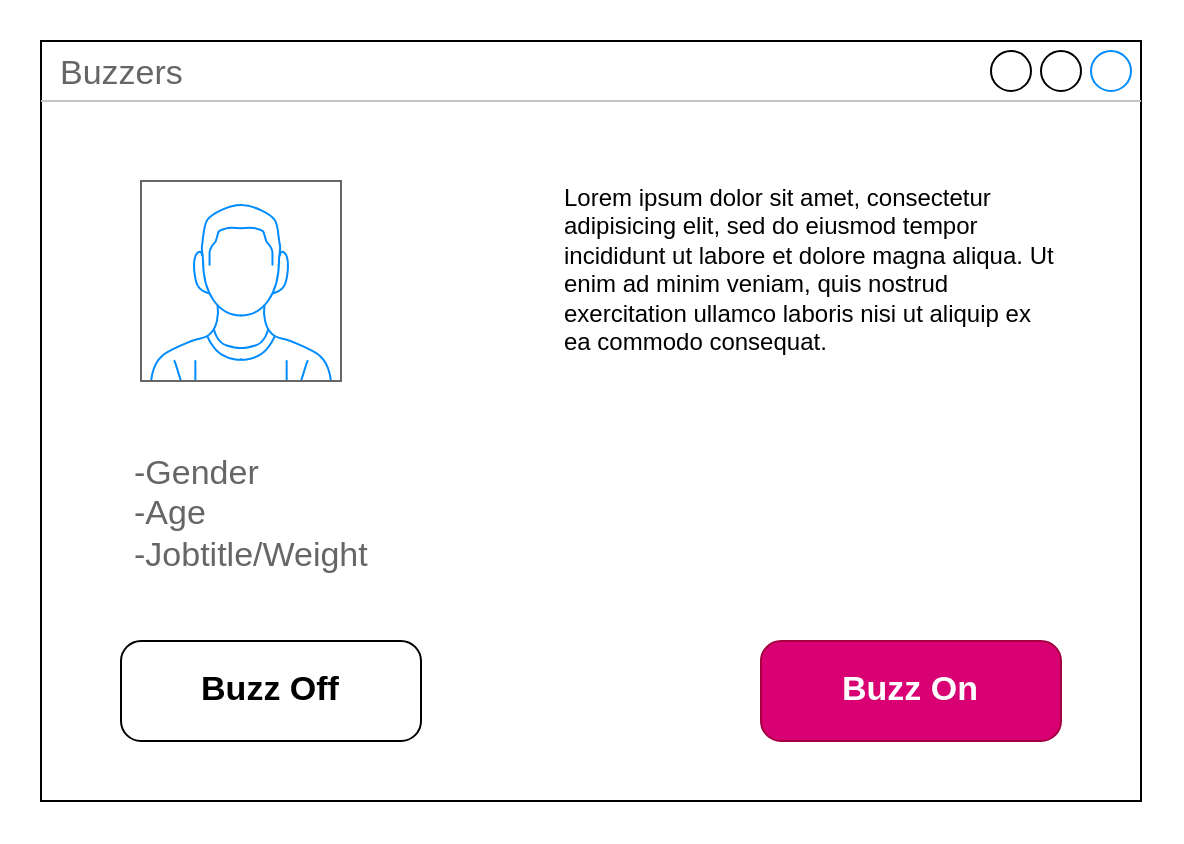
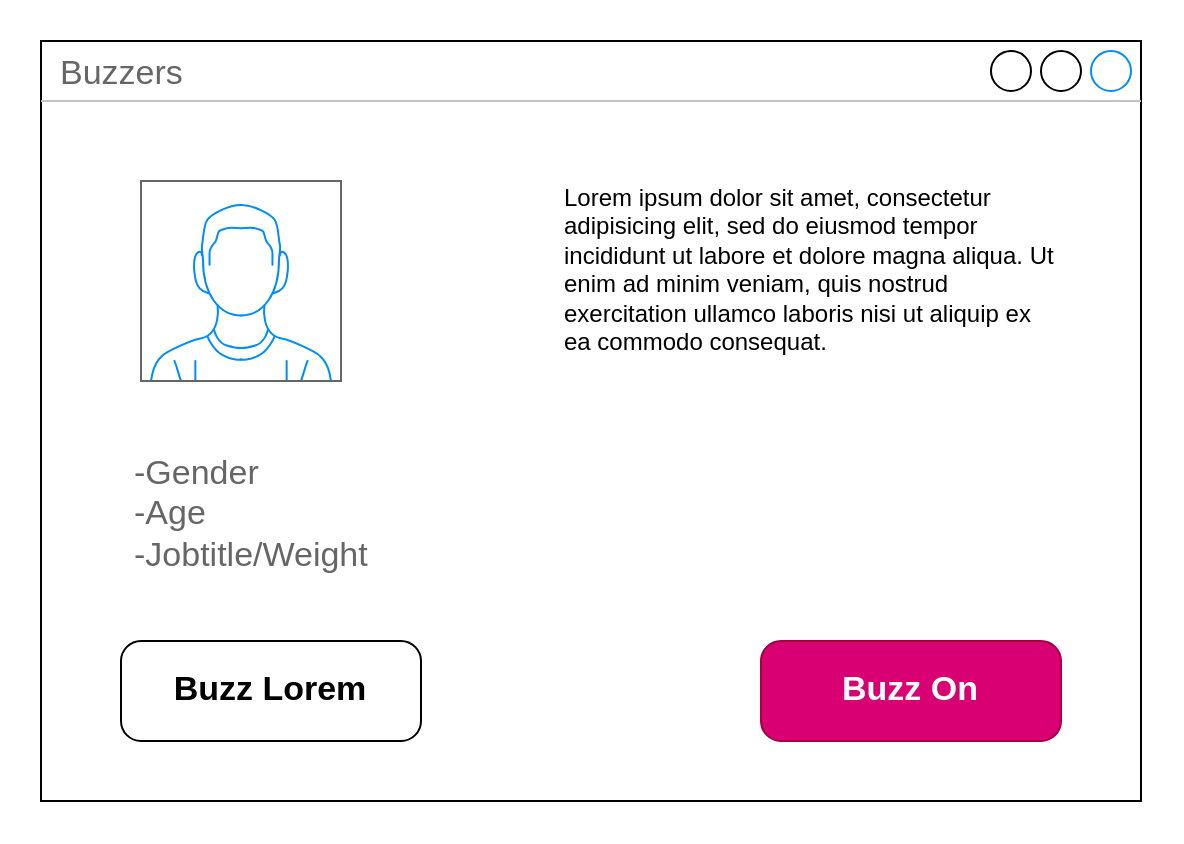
node "Buzz Off": label "Buzz Off" -> "Buzz Lorem"
